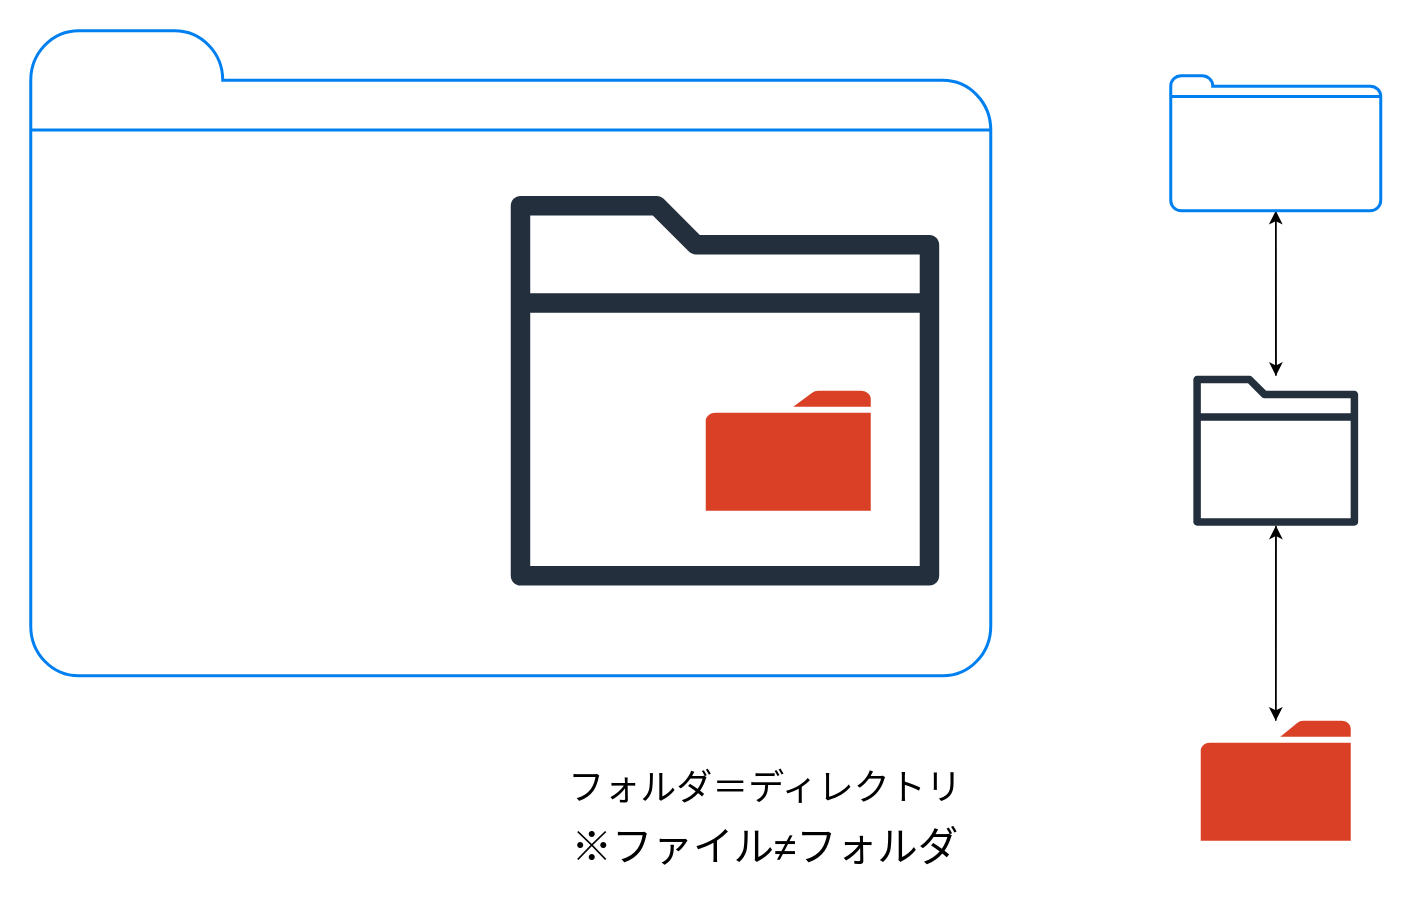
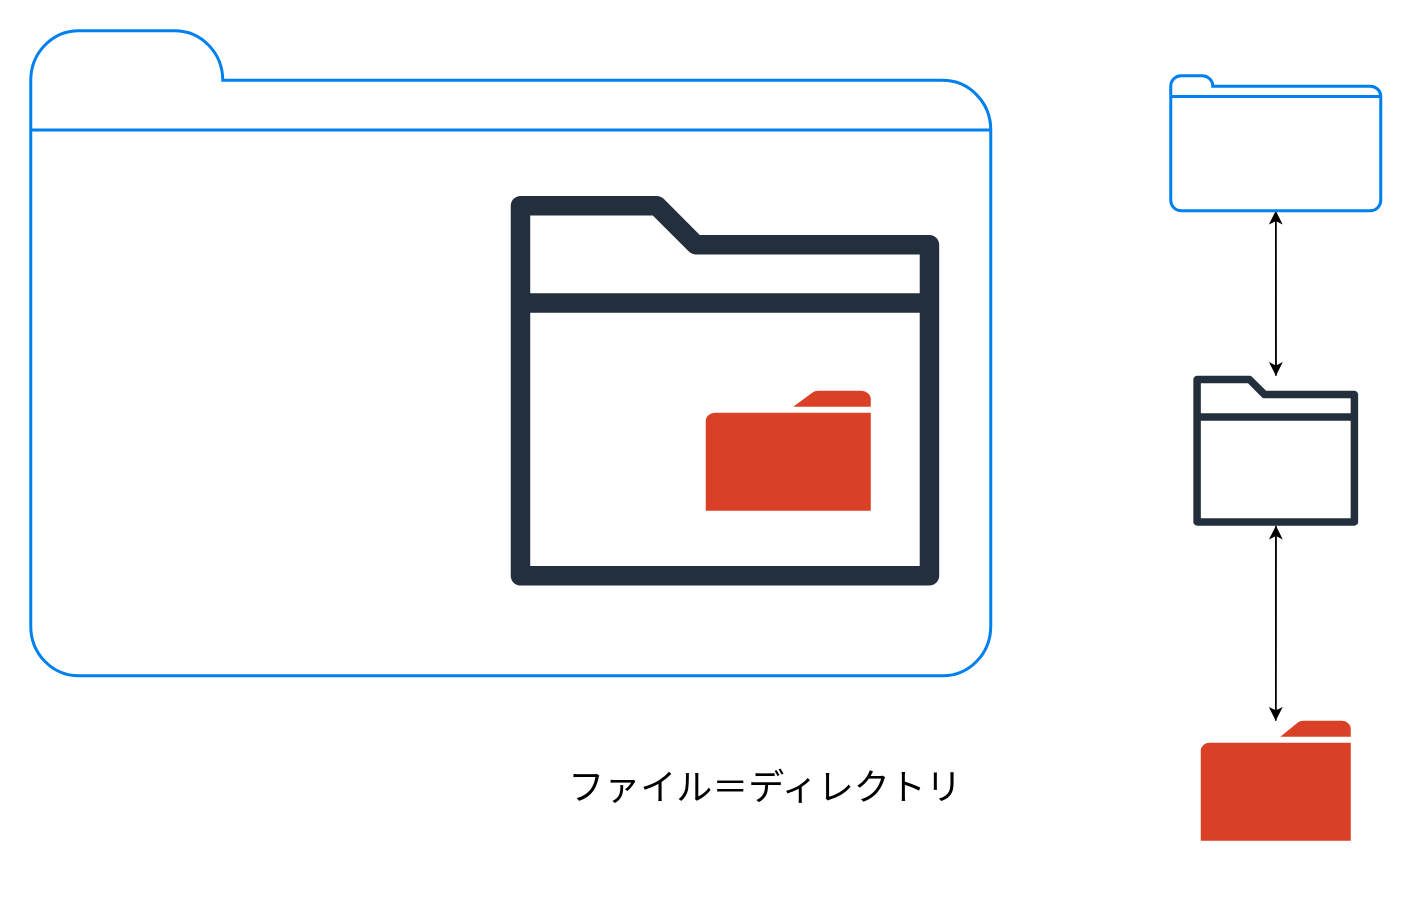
node "フォルダ＝ディレクトリ": label "フォルダ＝ディレクトリ" -> "ファイル＝ディレクトリ"
node "※ファイル≠フォルダ": removed
